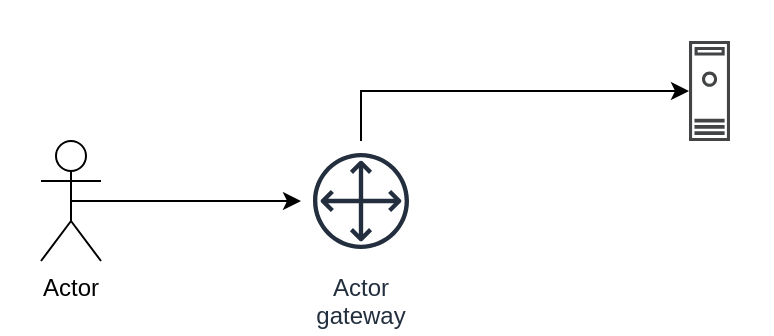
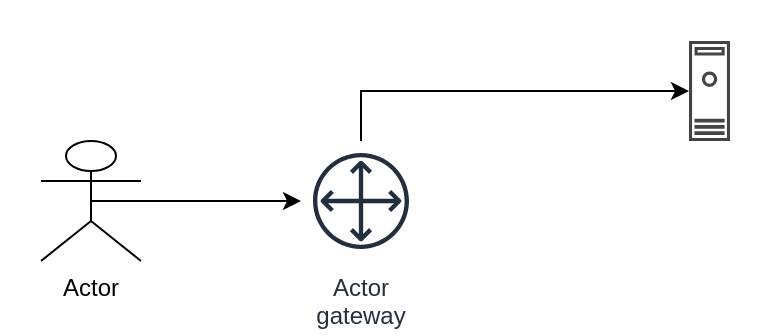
node "Actor": size 60x120 -> 100x120
